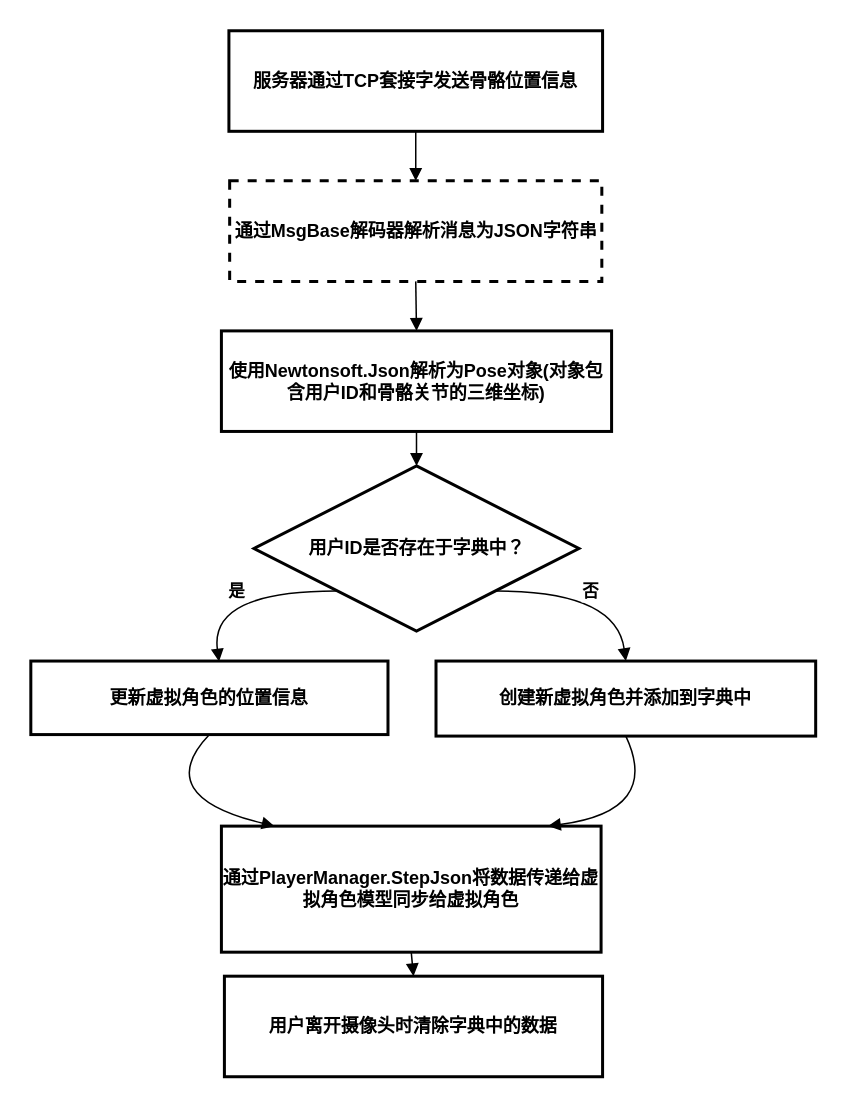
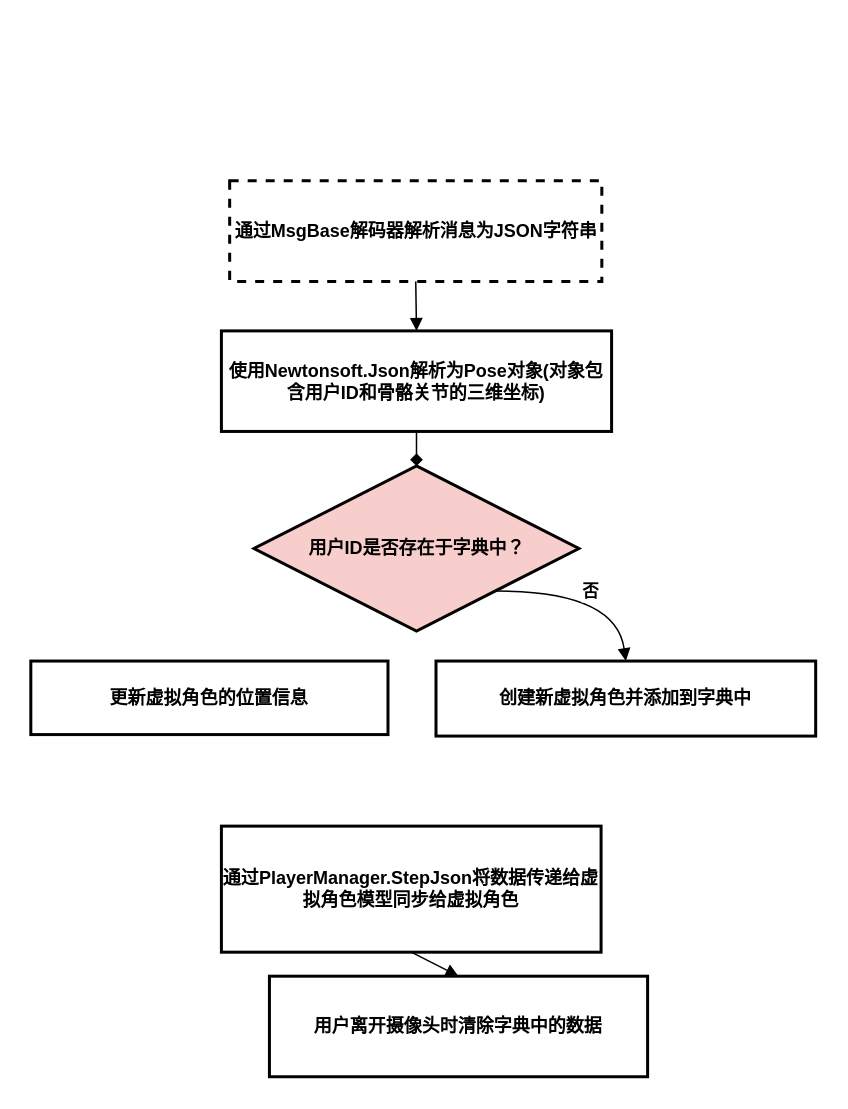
node "服务器通过TCP套接字发送骨骼位置信息": removed
edge "服务器通过TCP套接字发送骨骼位置信息" -> "通过MsgBase解码器解析消息为JSON字符串": removed
edge "使用Newtonsoft.Json解析为Pose对象(对象包含用户ID和骨骼关节的三维坐标)" -> "用户ID是否存在于字典中？": arrowhead block -> diamond
node "用户ID是否存在于字典中？": fillcolor #ffffff -> #f8cecc
edge "用户ID是否存在于字典中？" -> "更新虚拟角色的位置信息": removed, label "是"
edge "更新虚拟角色的位置信息" -> "通过PlayerManager.StepJson将数据传递给虚拟角色模型同步给虚拟角色": removed
edge "创建新虚拟角色并添加到字典中" -> "通过PlayerManager.StepJson将数据传递给虚拟角色模型同步给虚拟角色": removed
node "用户离开摄像头时清除字典中的数据": moved (413, 1026) -> (458, 1026)
